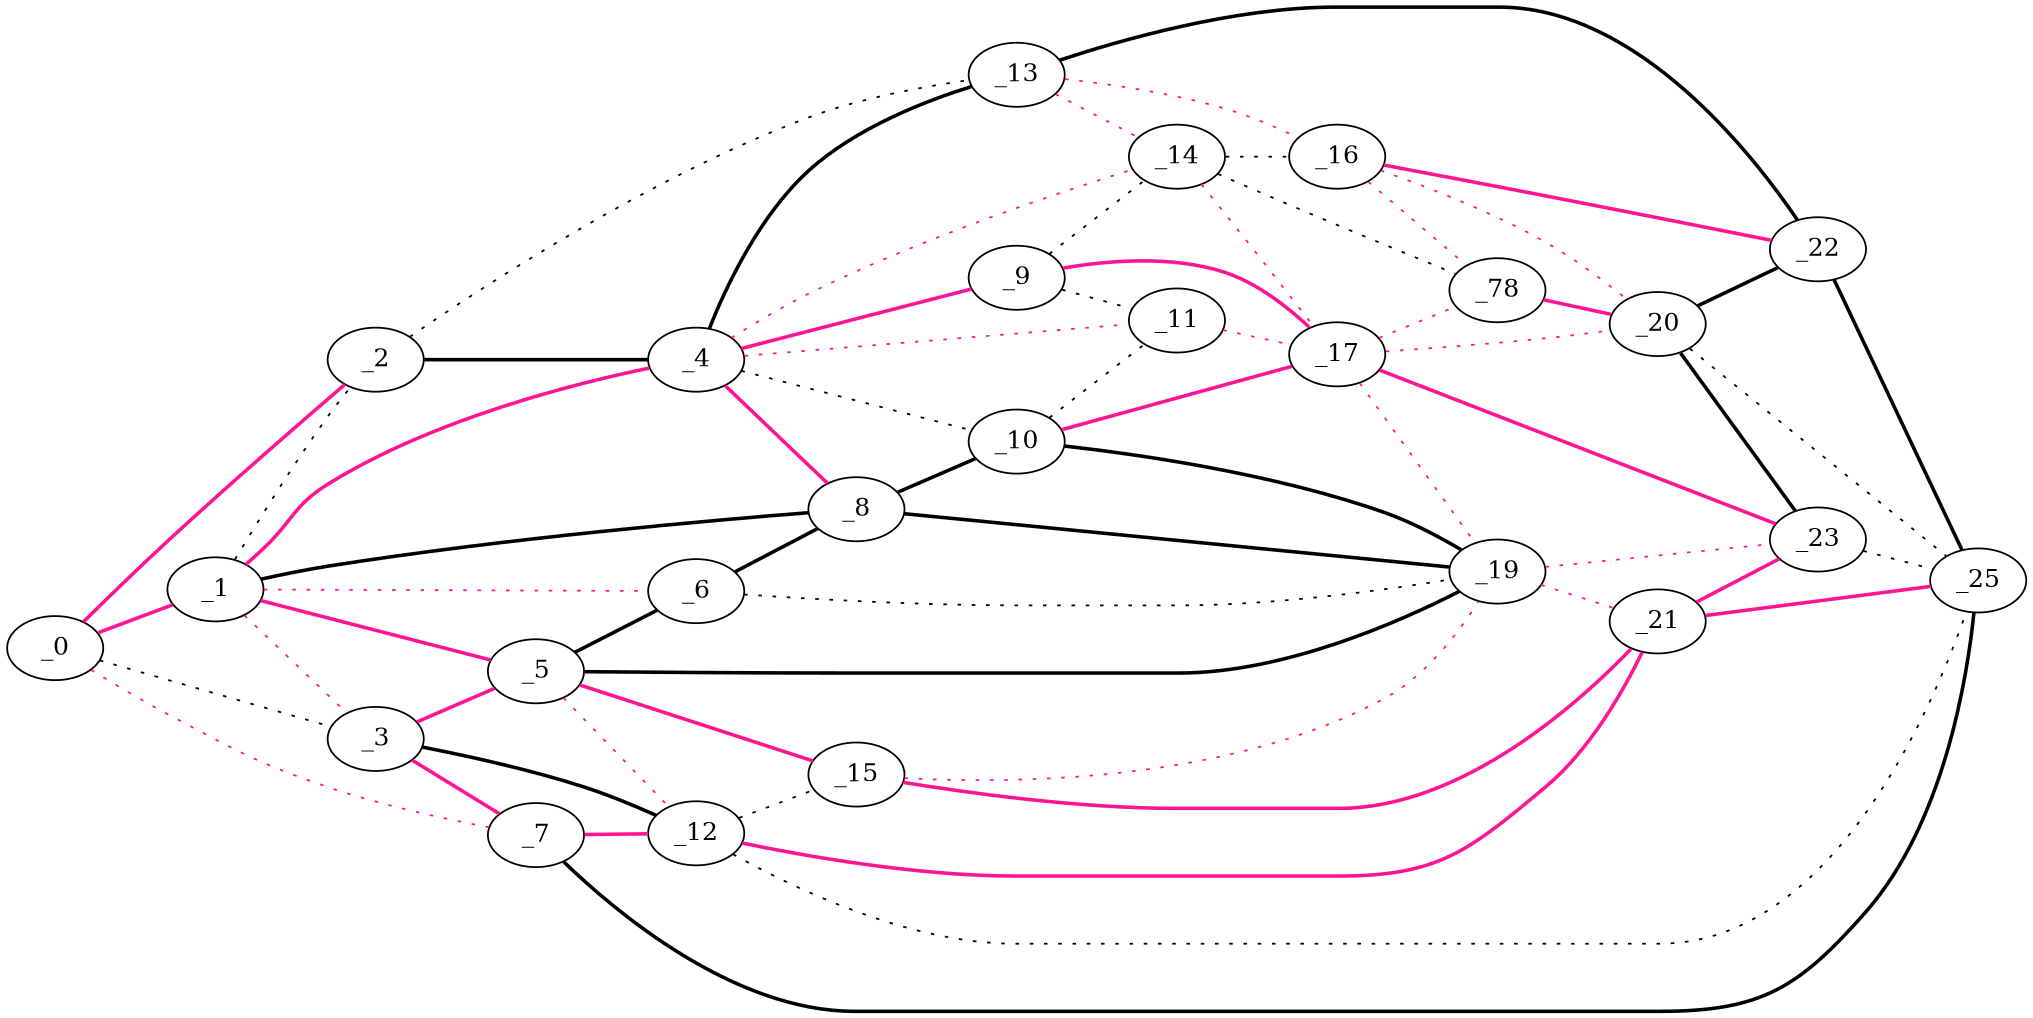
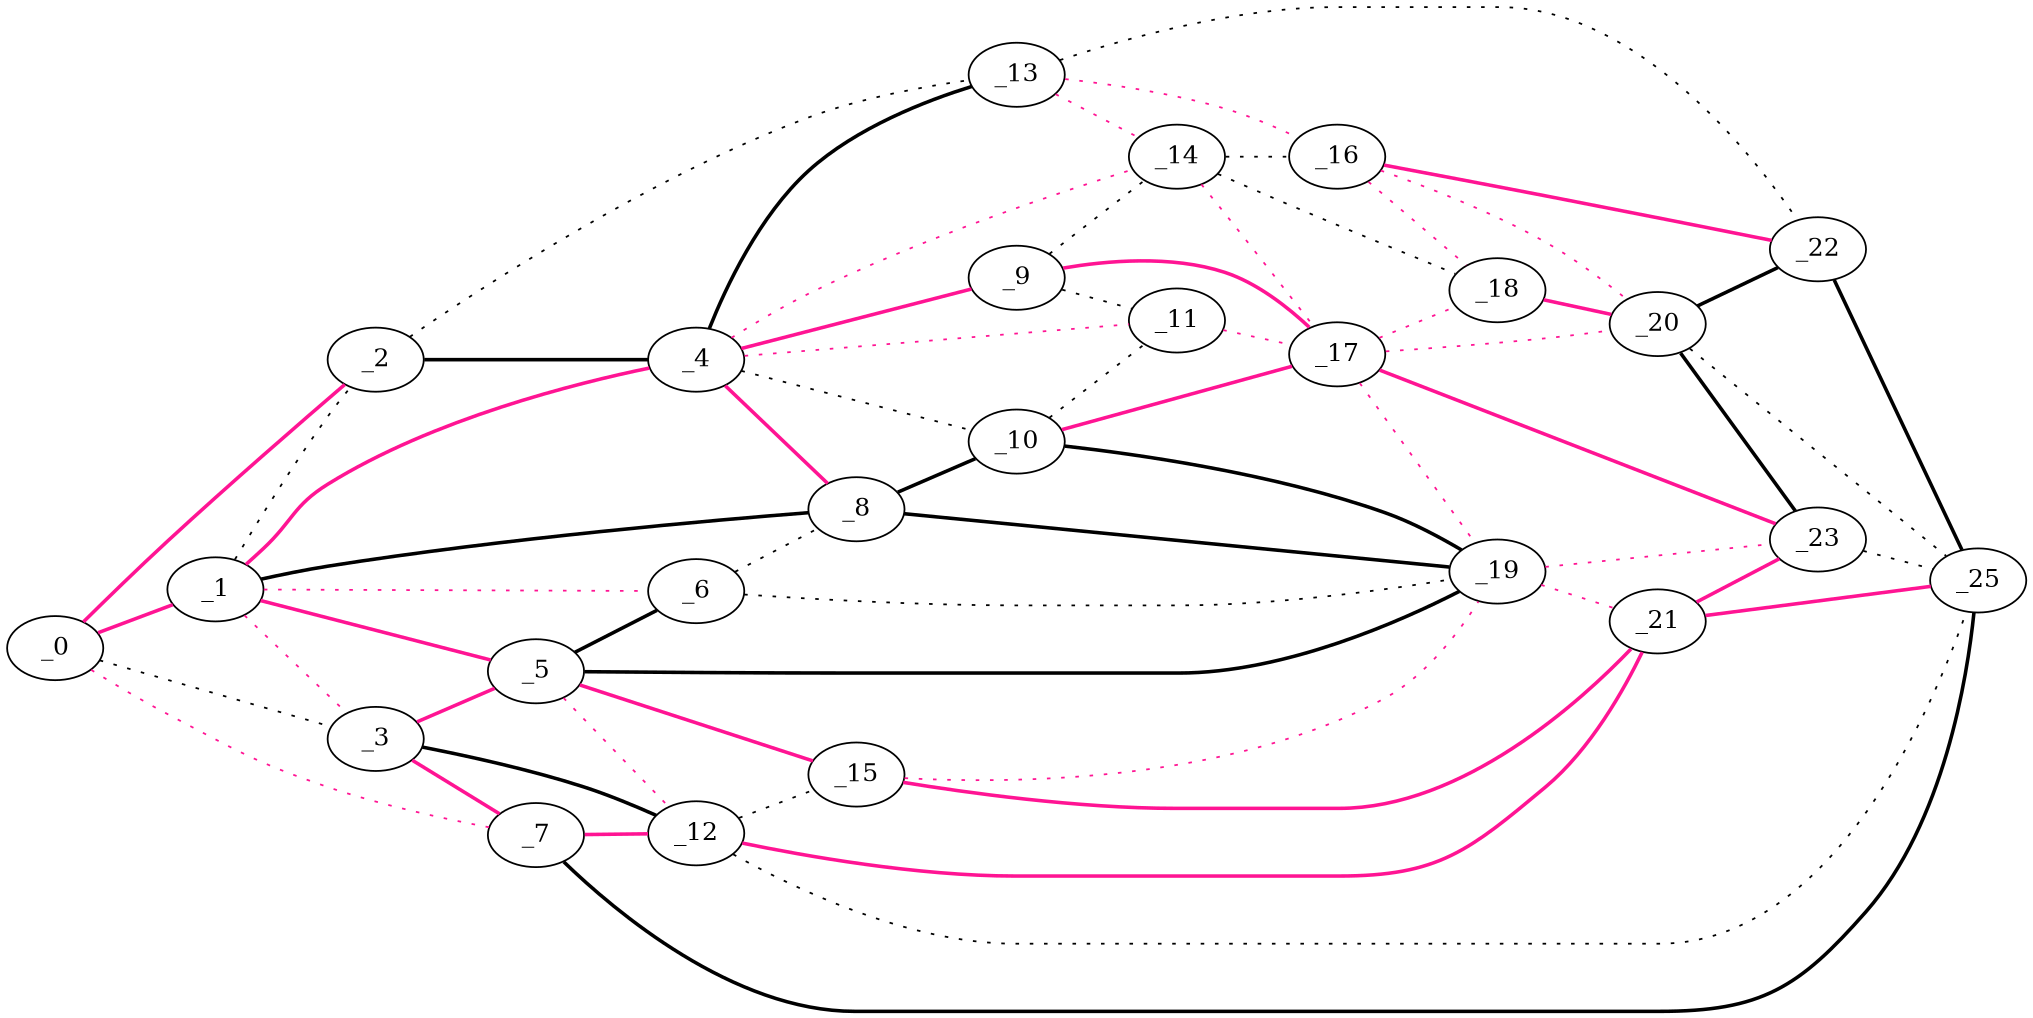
edge "_13" -- "_22": style bold -> dotted
node "_78": label "_78" -> "_18"
edge "_8" -- "_6": style bold -> dotted
